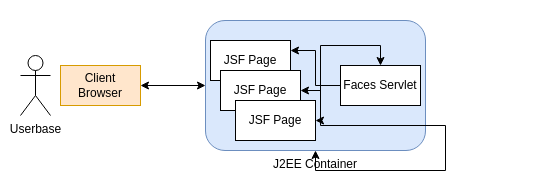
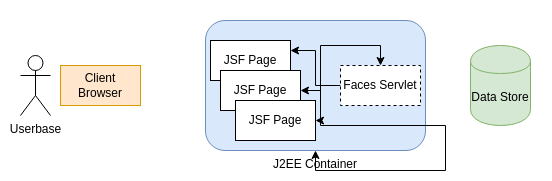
edge "Client Browser" -- "J2EE Container": removed
node "Faces Servlet": style solid -> dashed
node "Data Store": added
